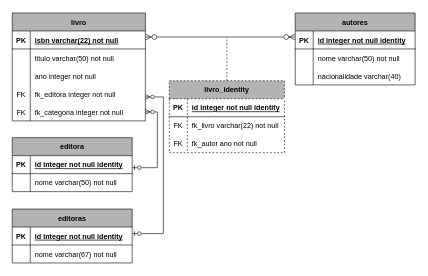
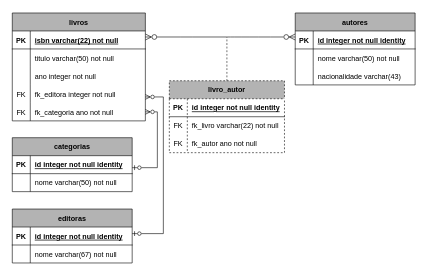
node "livro": label "livro" -> "livros"
node "nacionalidade varchar(40)": label "nacionalidade varchar(40)" -> "nacionalidade varchar(43)"
node "livro_identity": label "livro_identity" -> "livro_autor"
node "fk_categoria integer not null": label "fk_categoria integer not null" -> "fk_categoria ano not null"
node "editora": label "editora" -> "categorias"
